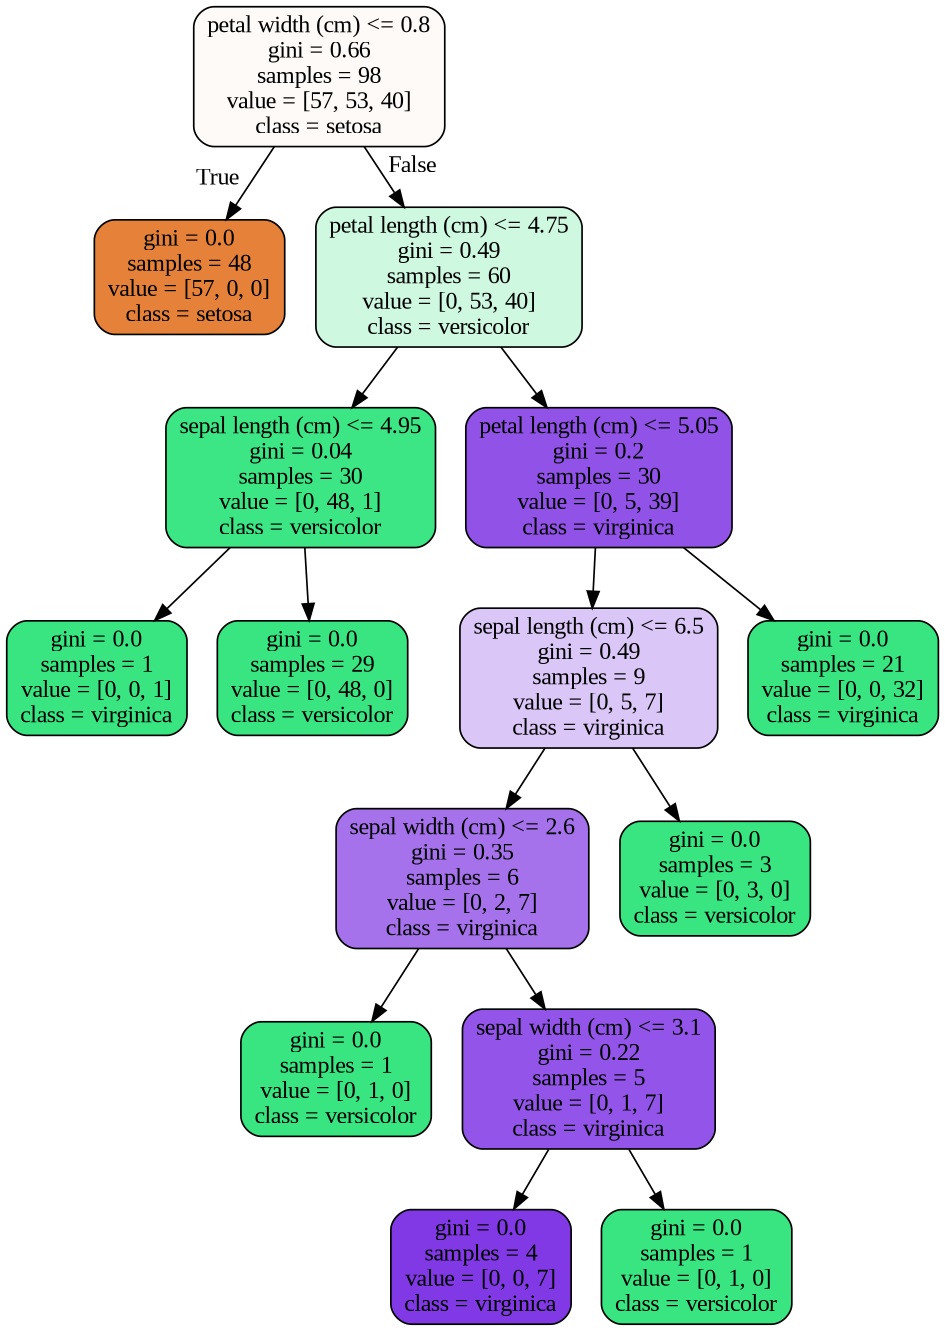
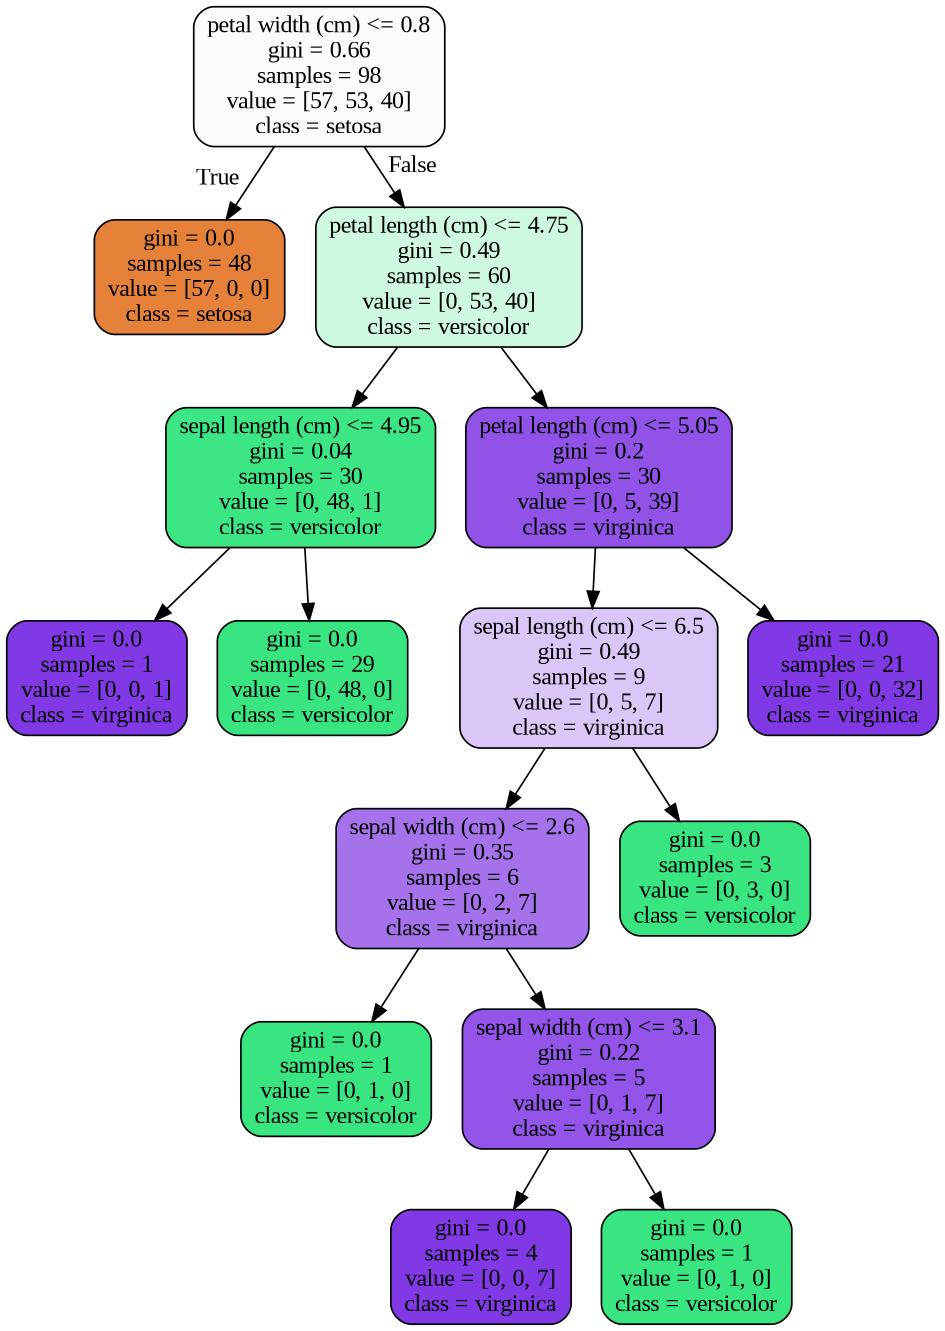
node "gini = 0.0 samples = 1 value = [0, 0, 1] class = virginica": fillcolor #39e581 -> #8139e5
node "gini = 0.0 samples = 21 value = [0, 0, 32] class = virginica": fillcolor #39e581 -> #8139e5
